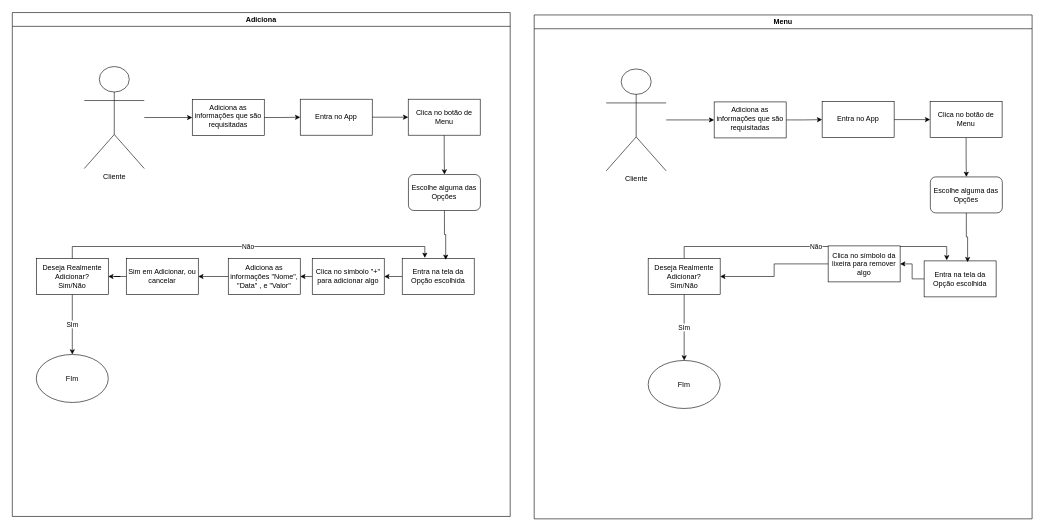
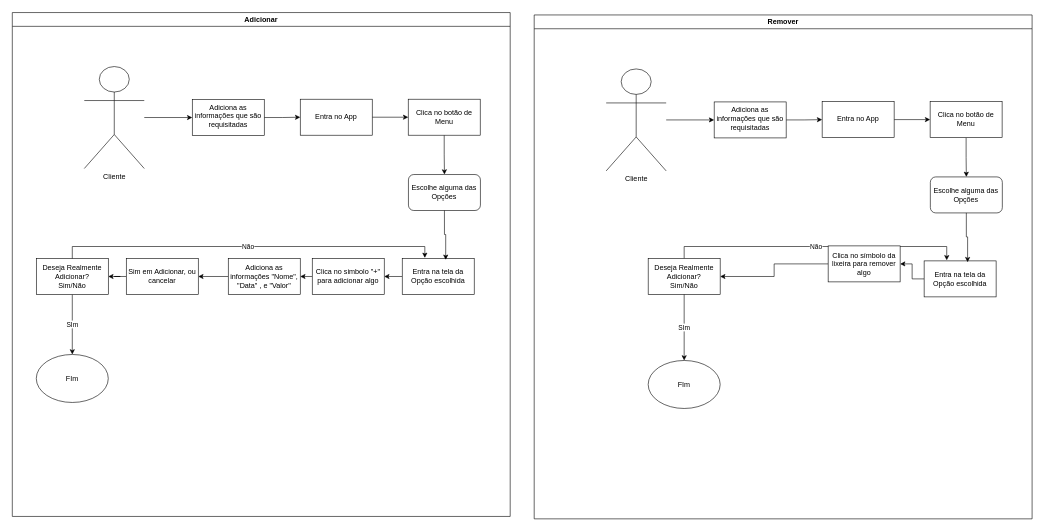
node "Adiciona": label "Adiciona" -> "Adicionar"
node "Menu": label "Menu" -> "Remover"
